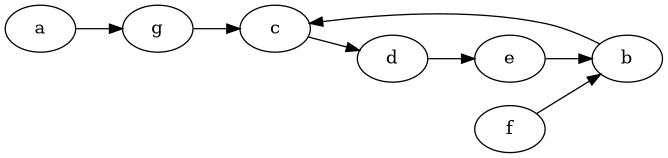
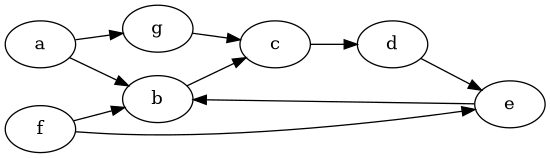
edge "a" -> "b": added
edge "f" -> "e": added
